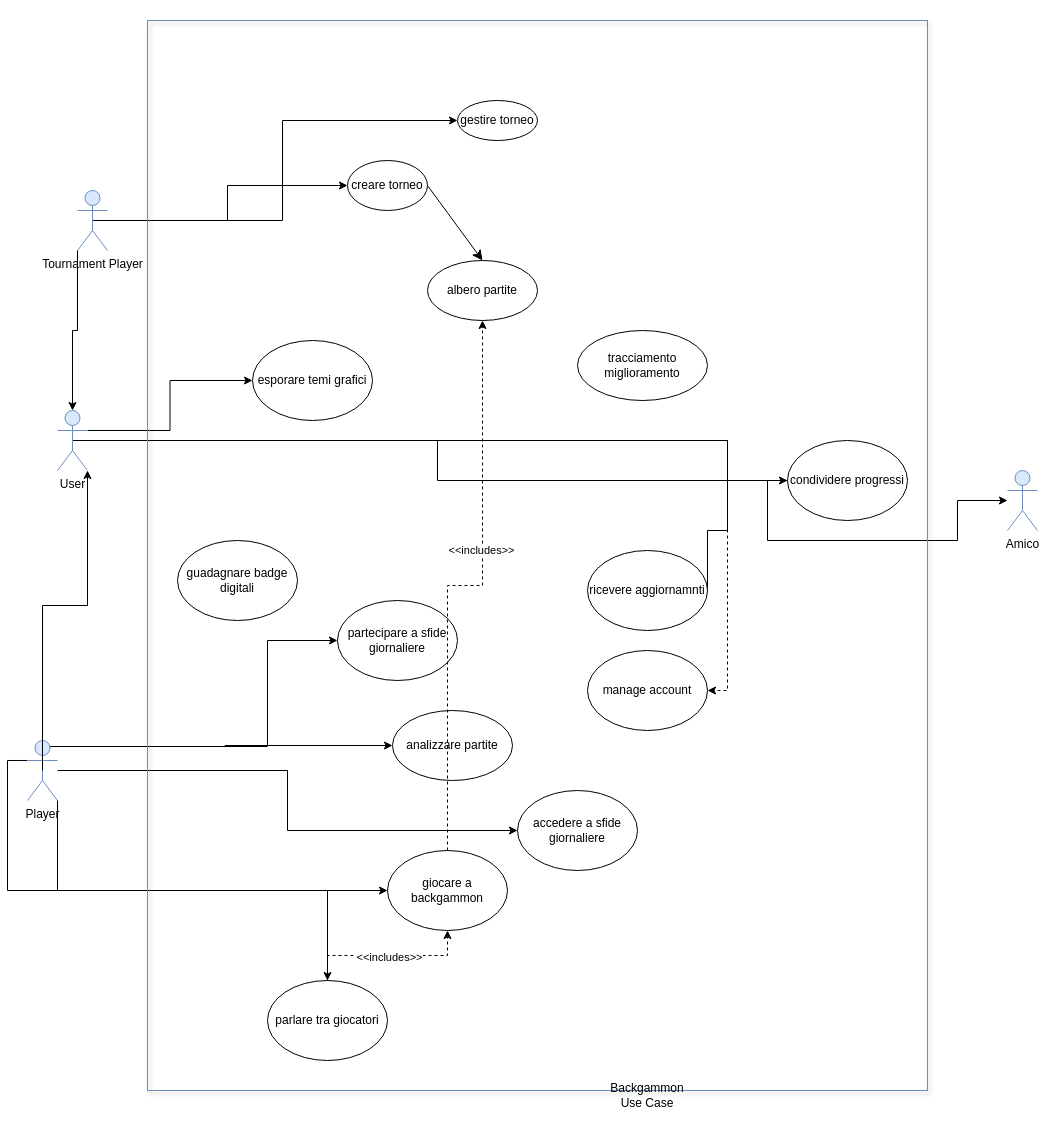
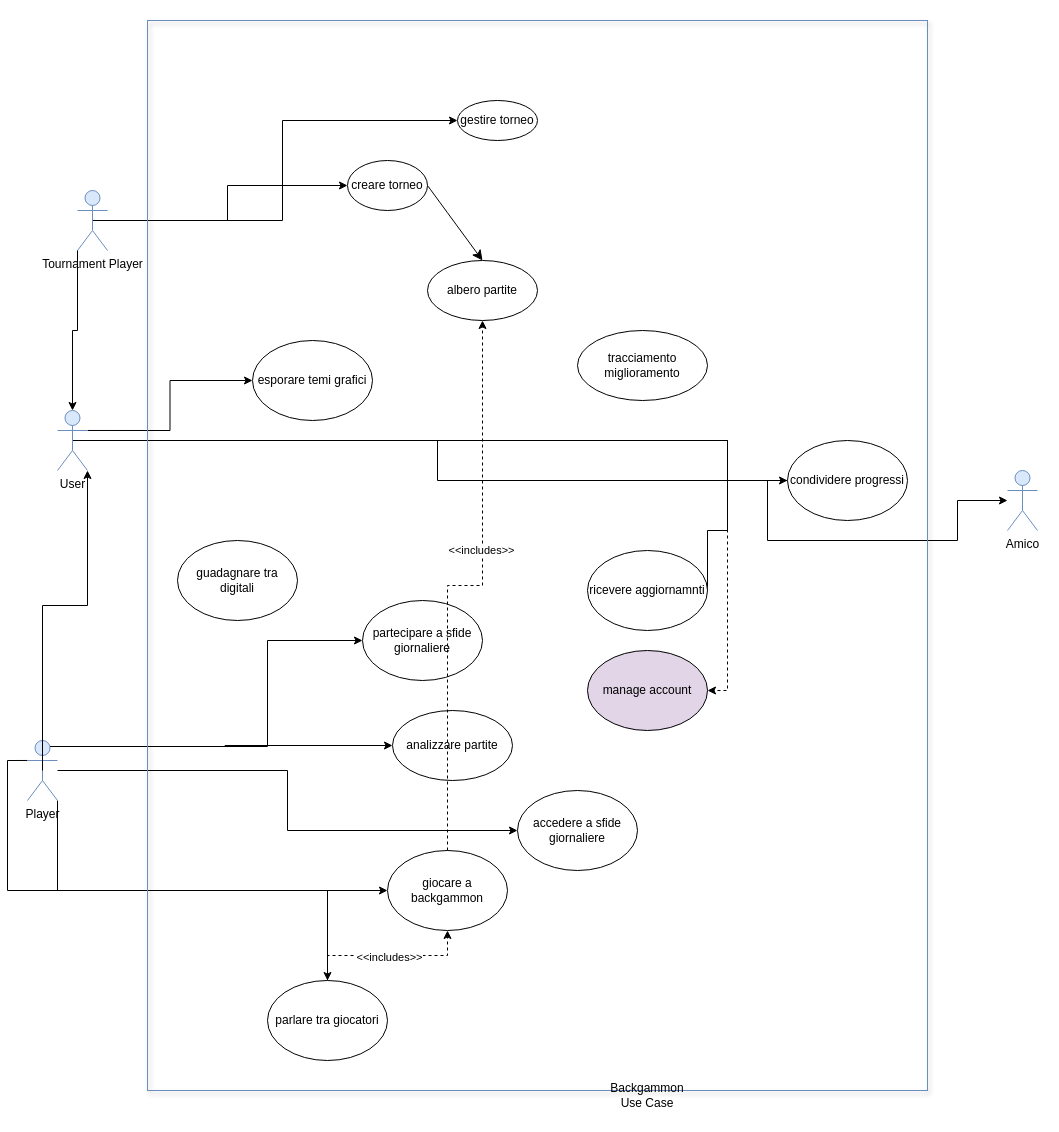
node "guadagnare badge digitali": label "guadagnare badge digitali" -> "guadagnare tra digitali"
node "partecipare a sfide giornaliere": moved (398, 641) -> (423, 641)
node "manage account": fillcolor #ffffff -> #e1d5e7
